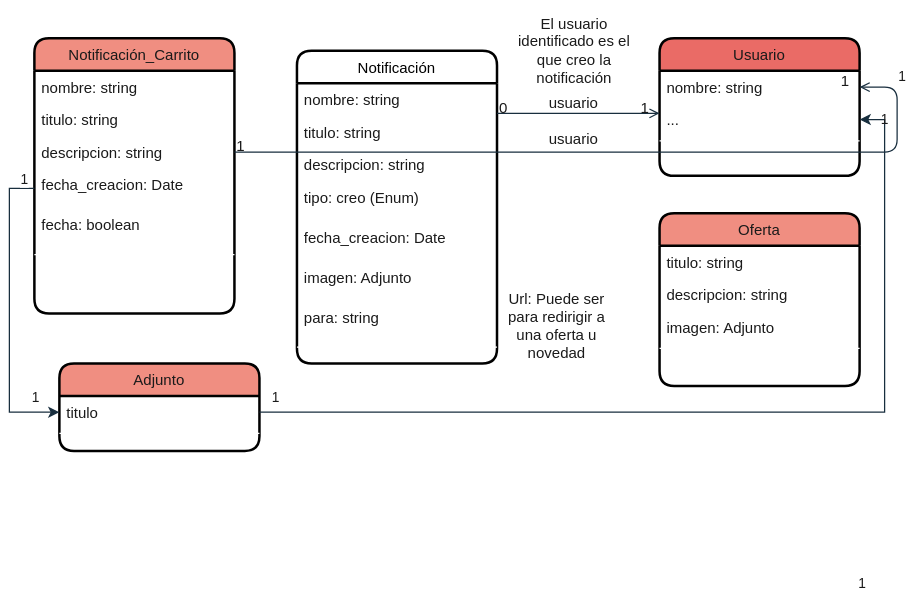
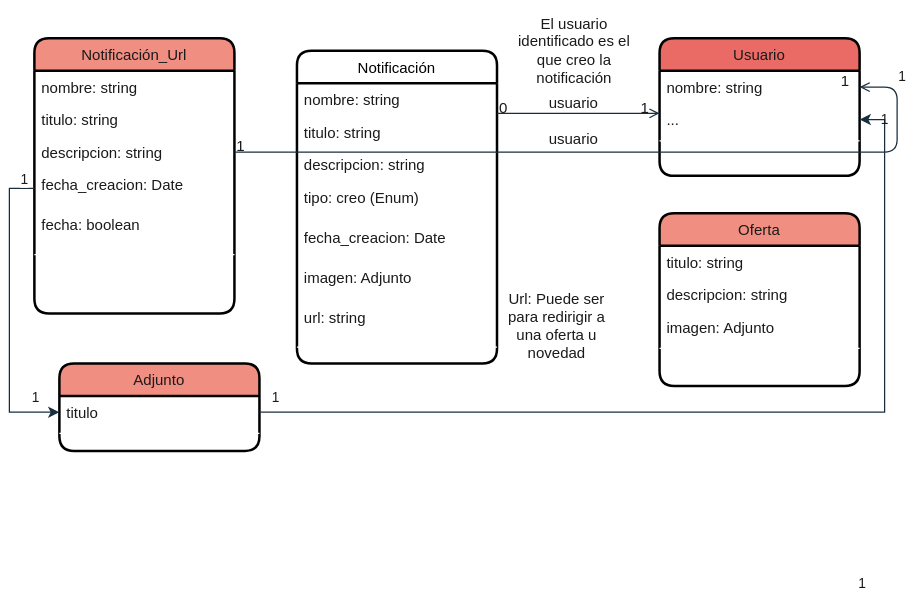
node "Notificación_Carrito": label "Notificación_Carrito" -> "Notificación_Url"
node "para: string": label "para: string" -> "url: string"
